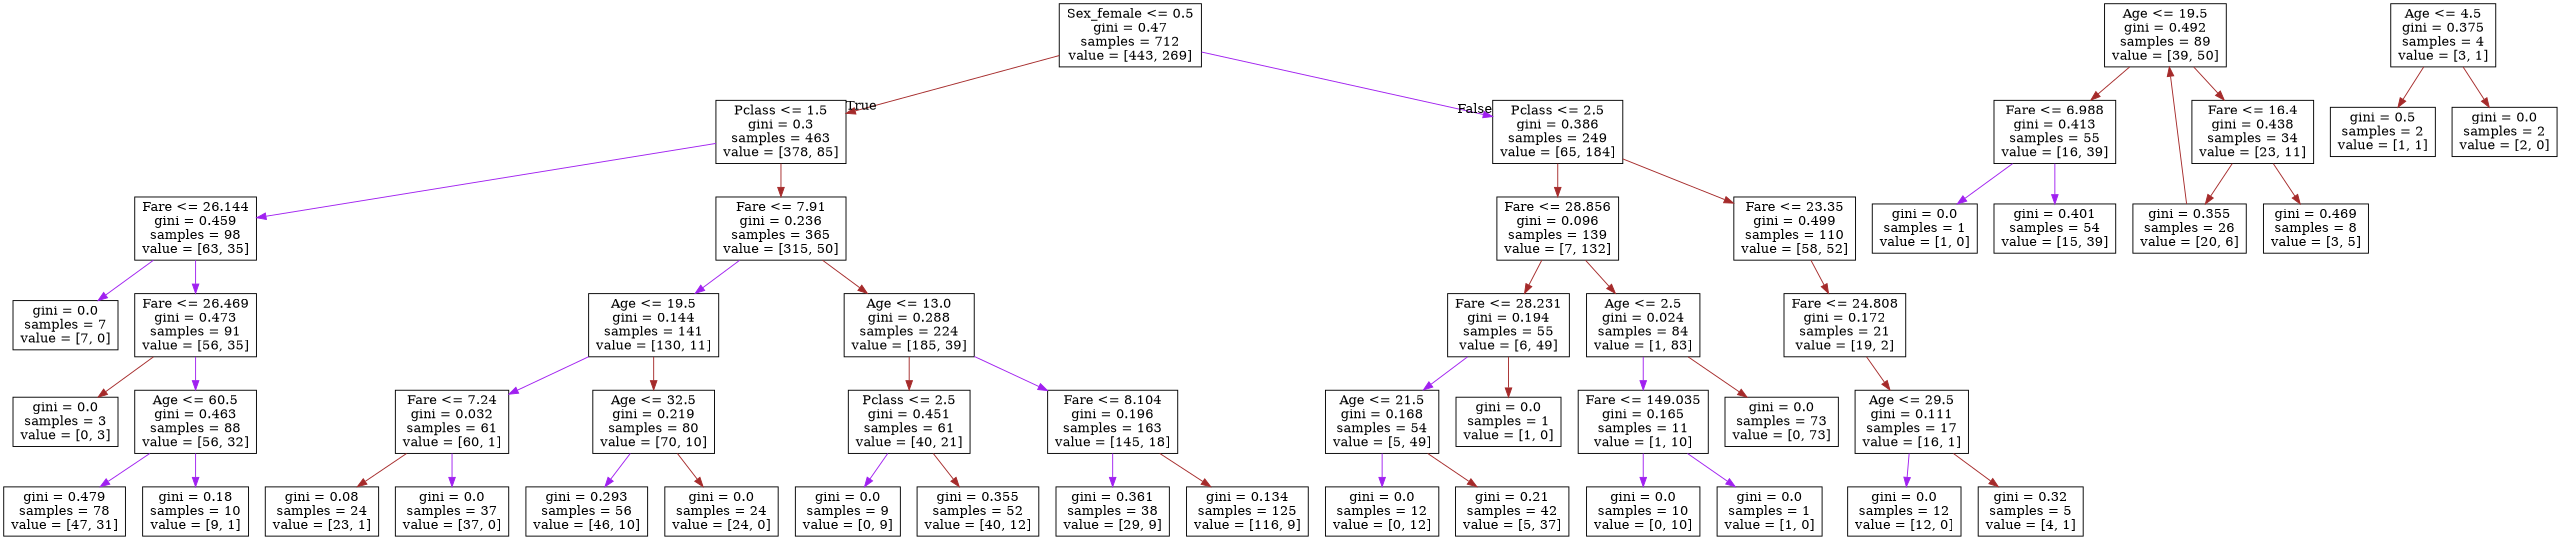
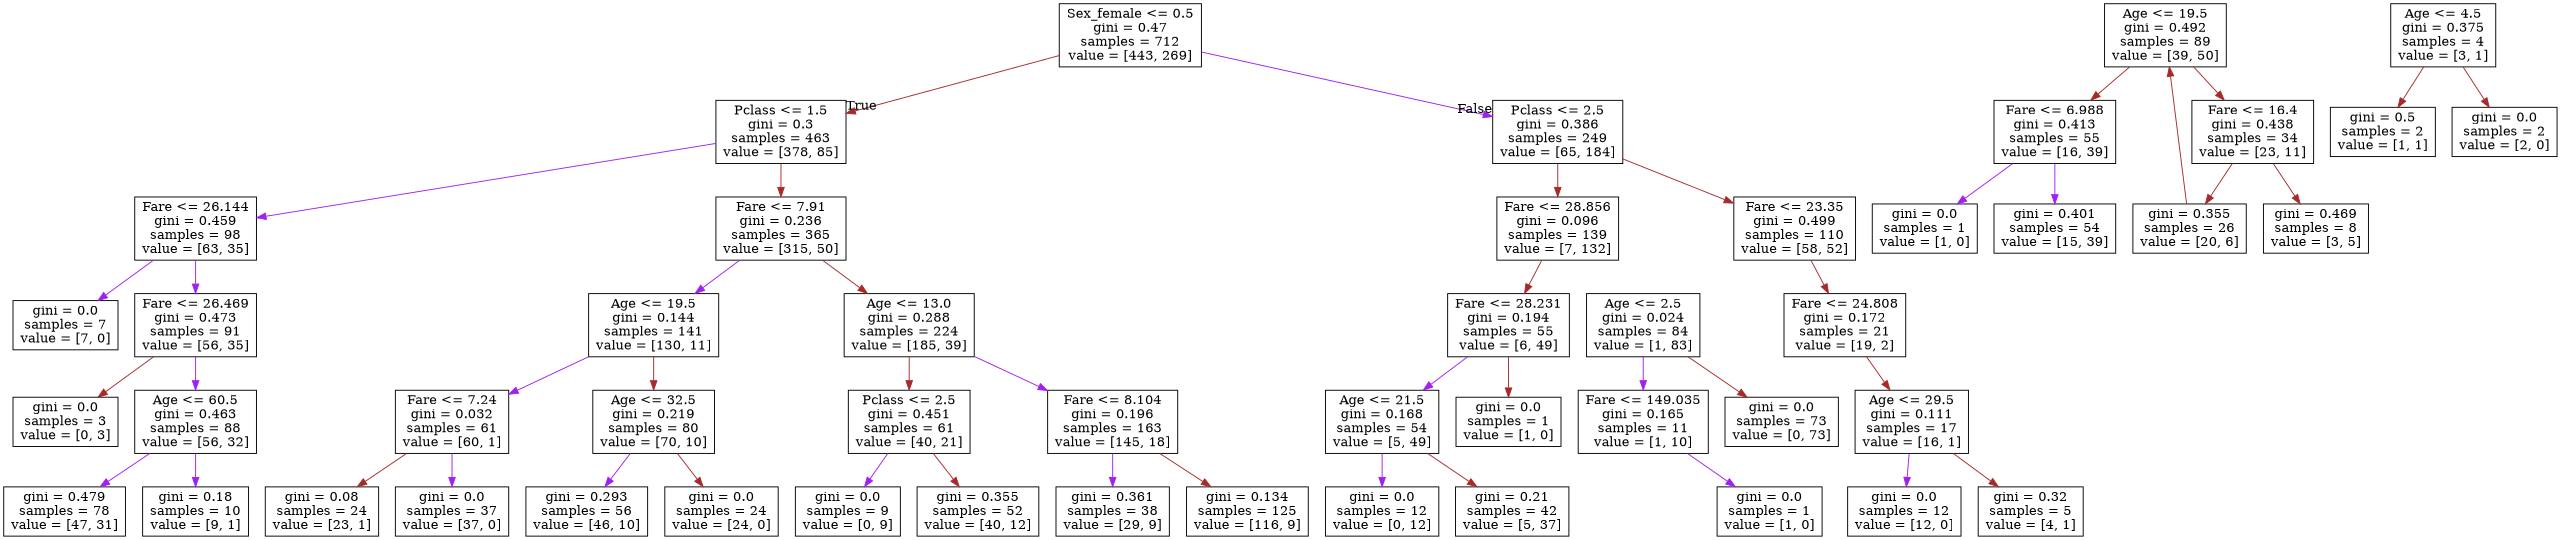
edge "Fare <= 28.856 gini = 0.096 samples = 139 value = [7, 132]" -> "Age <= 2.5 gini = 0.024 samples = 84 value = [1, 83]": removed
node "gini = 0.0 samples = 10 value = [0, 10]": removed
